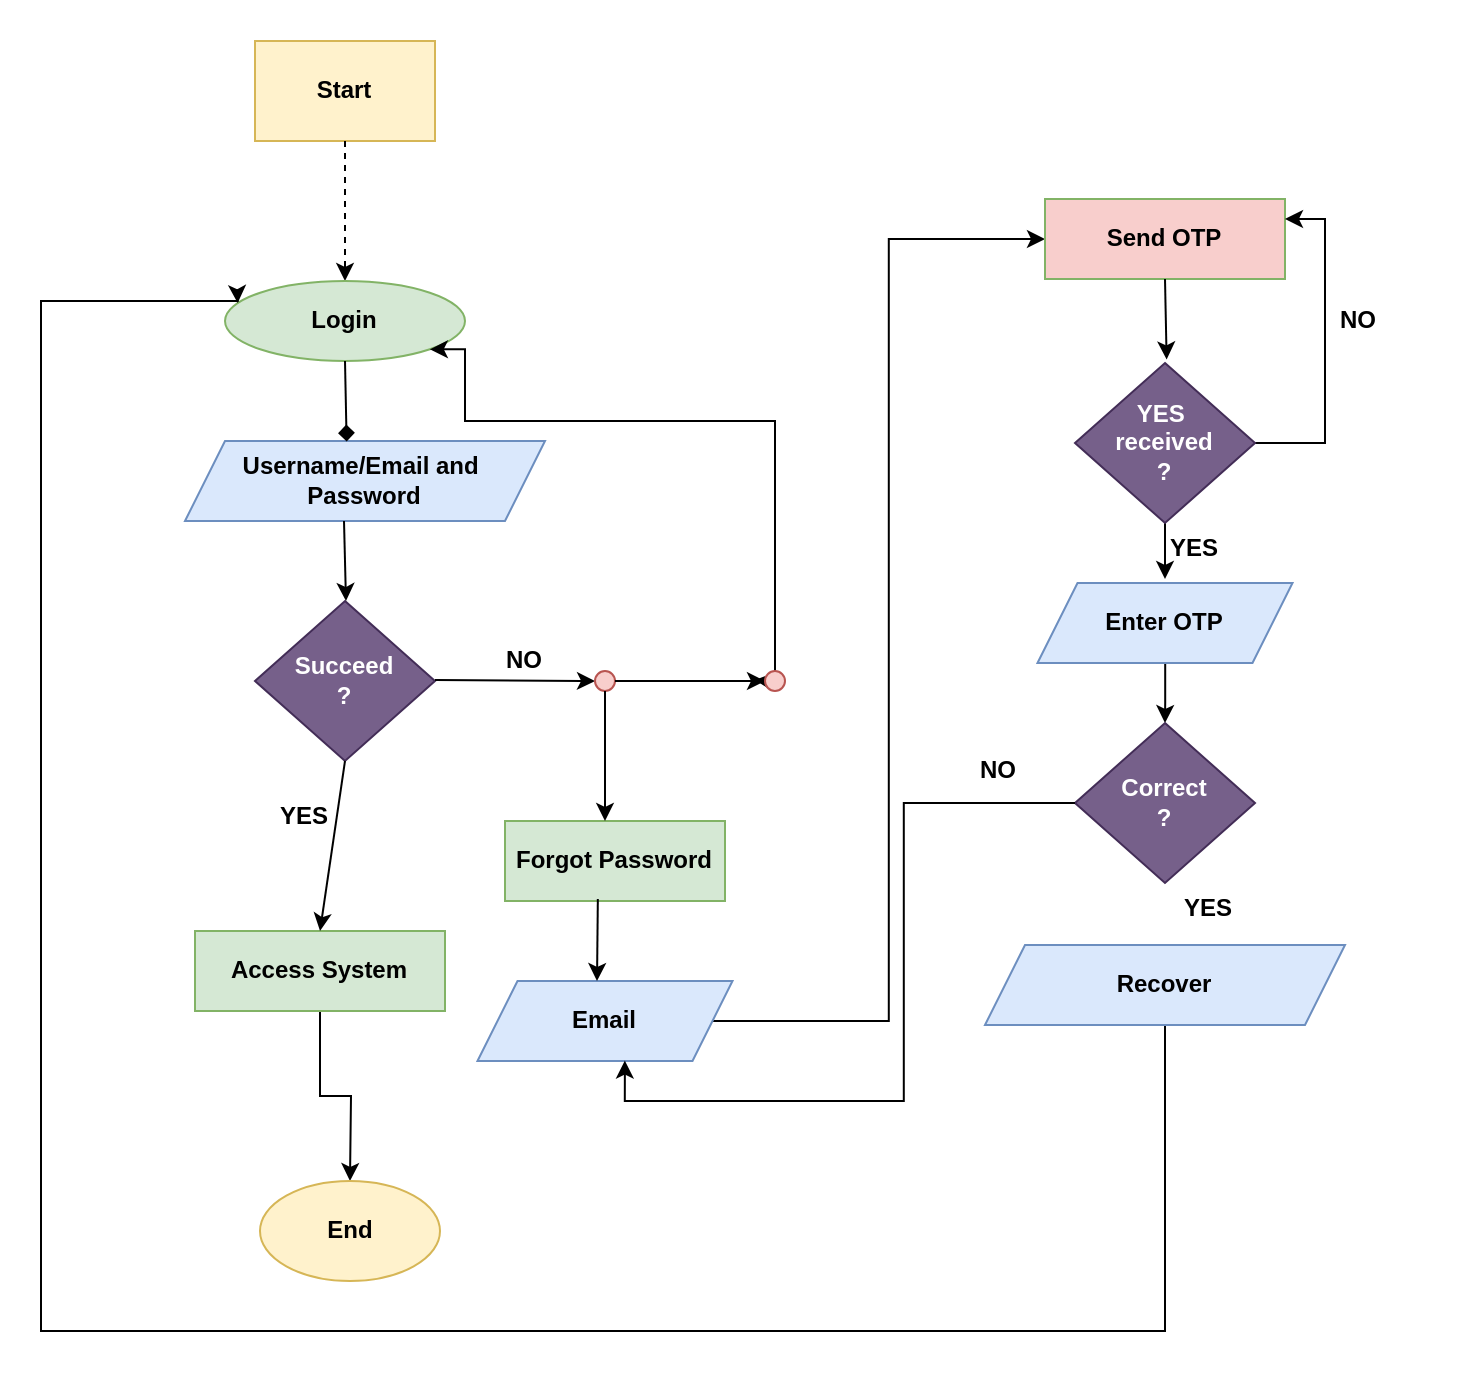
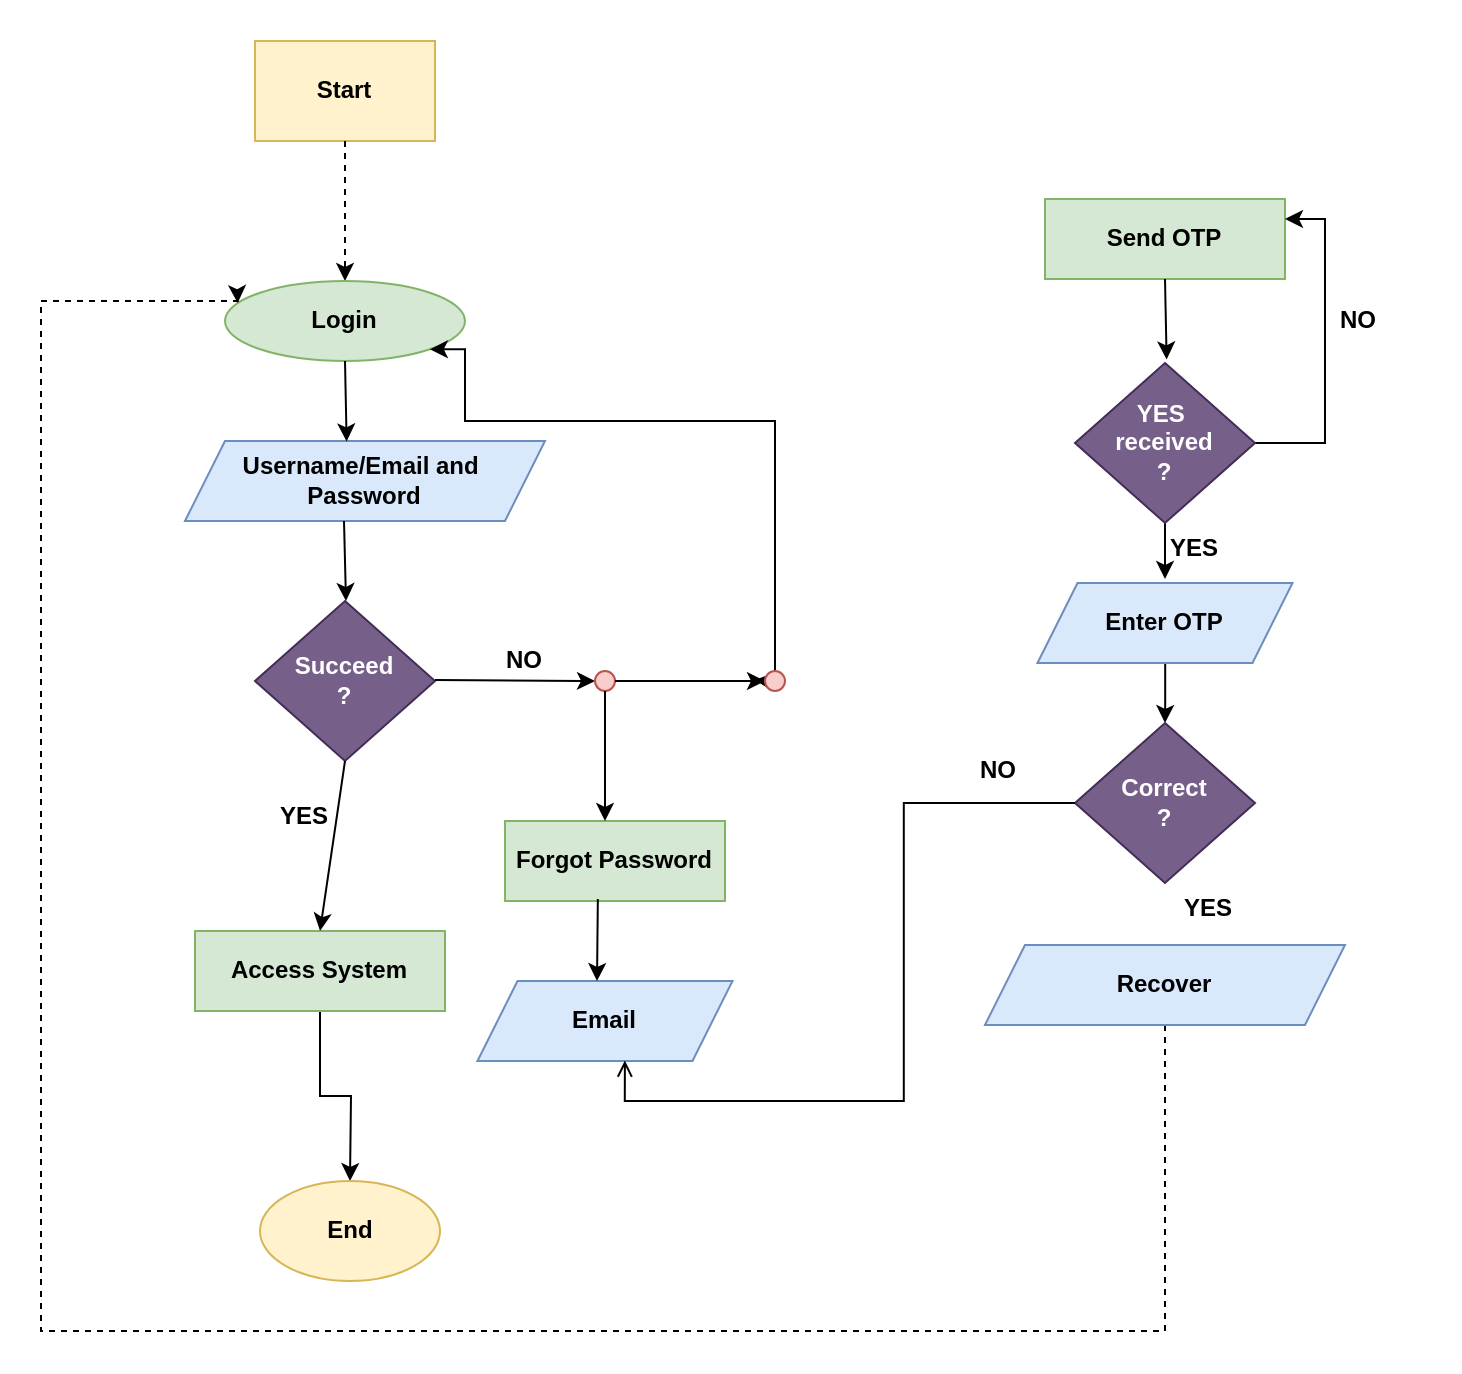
node "Send OTP": fillcolor #f8cecc -> #d5e8d4
edge "Login" -> "Username/Email and Password": arrowhead diamond -> classic
edge "Email" -> "Send OTP": removed
edge "Correct ?" -> "Email": arrowhead classic -> open
edge "Recover" -> "Login": style solid -> dashed
